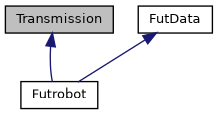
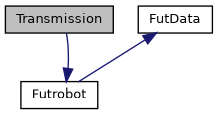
edge "Futrobot" -> "Transmission": reversed
